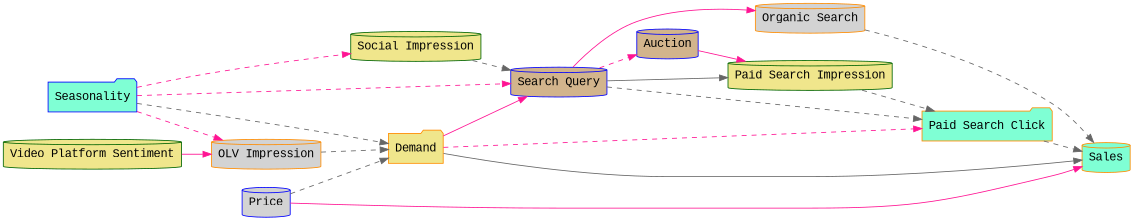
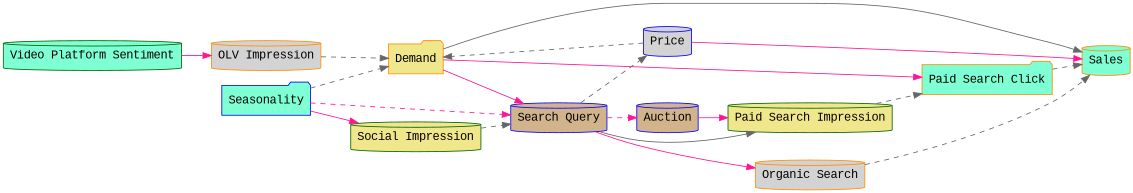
edge "Seasonality" -> "Social Impression": style dashed -> solid
edge "Search Query" -> "Paid Search Click": now "Search Query" -> "Price"
edge "Seasonality" -> "OLV Impression": removed
edge "Demand" -> "Paid Search Click": style dashed -> solid
node "Video Platform Sentiment": fillcolor khaki -> aquamarine
